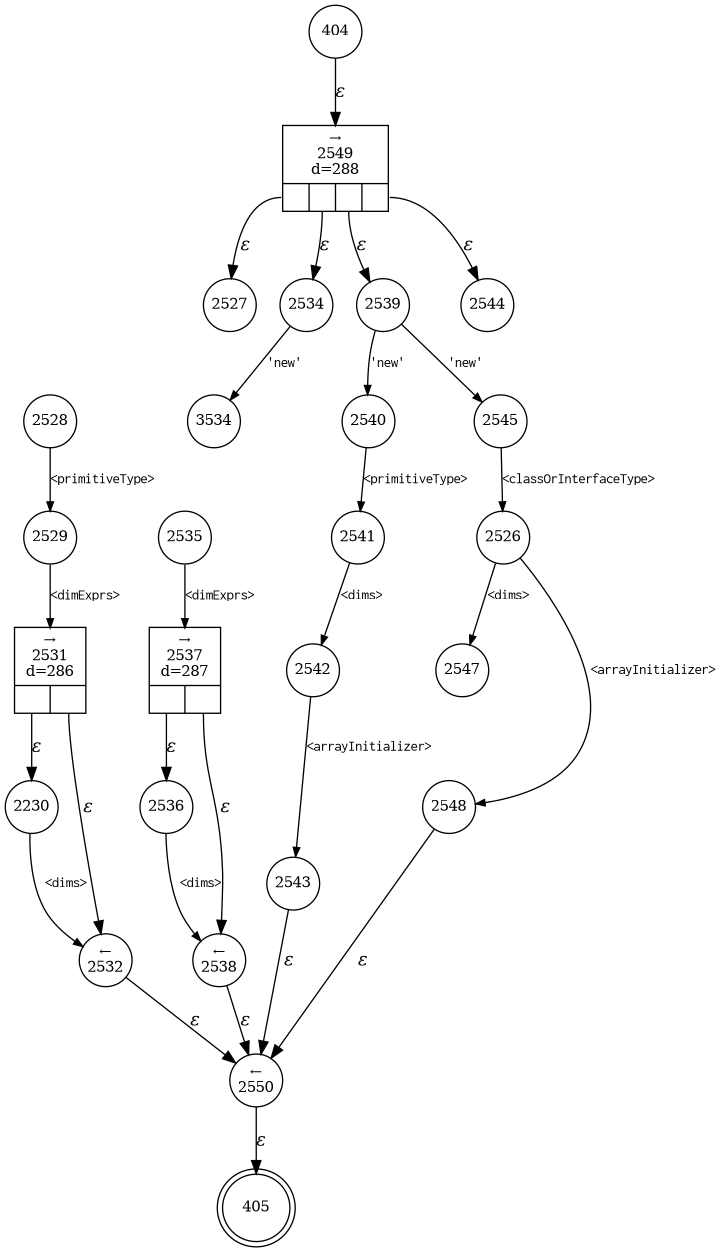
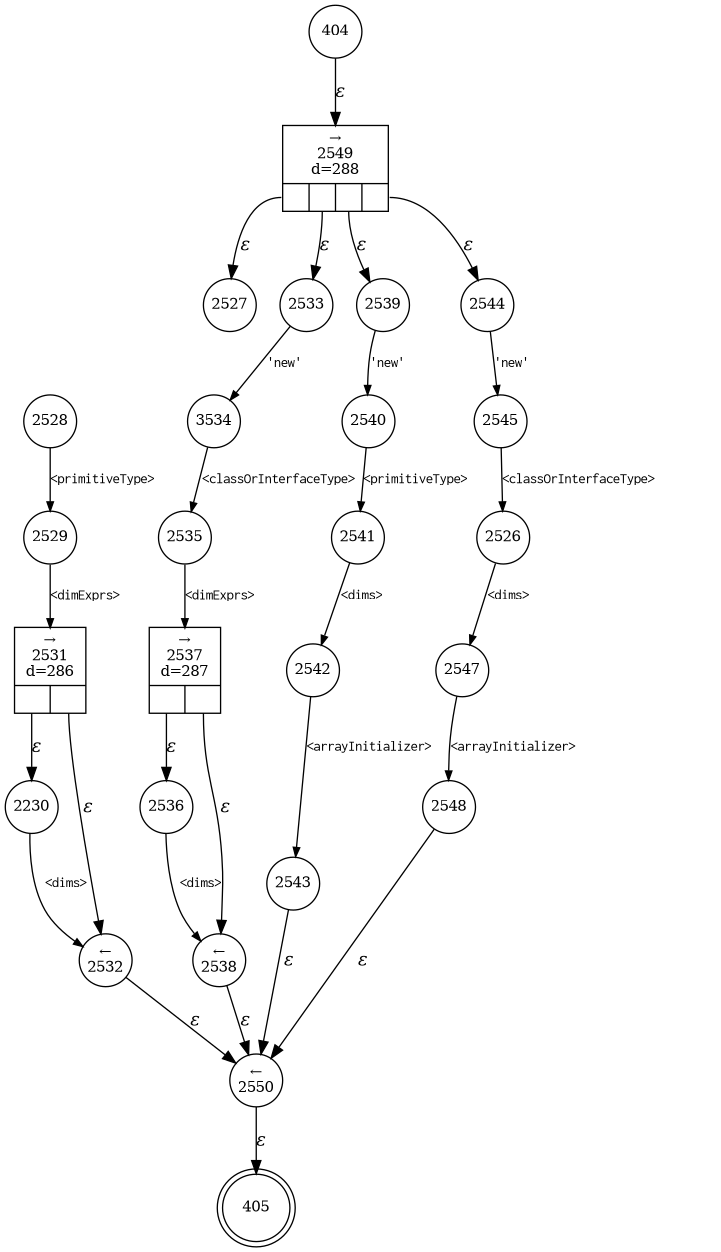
node "2534": label "2534" -> "2533"
edge "2539" -> "2545": now "2544" -> "2545"
edge "3534" -> "2535": added, label "<classOrInterfaceType>"
edge "2526" -> "2548": now "2547" -> "2548"
